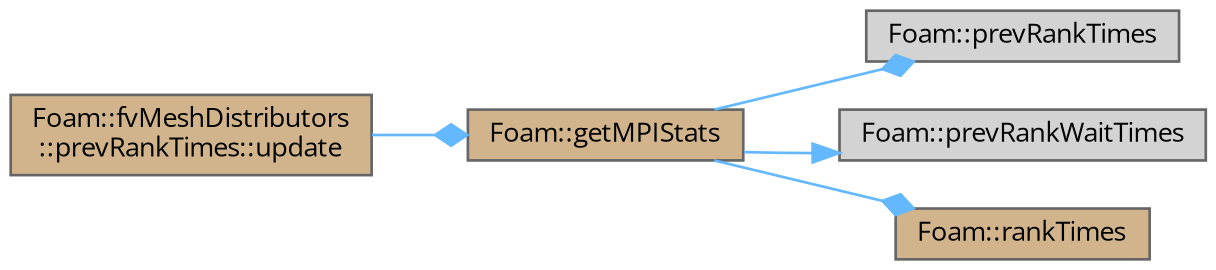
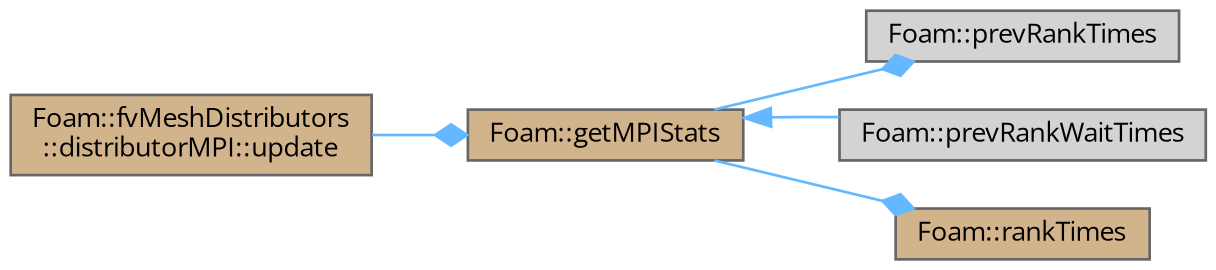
node "Foam::fvMeshDistributors ::prevRankTimes::update": label "Foam::fvMeshDistributors ::prevRankTimes::update" -> "Foam::fvMeshDistributors ::distributorMPI::update"
edge "Foam::getMPIStats" -> "Foam::prevRankWaitTimes": reversed
